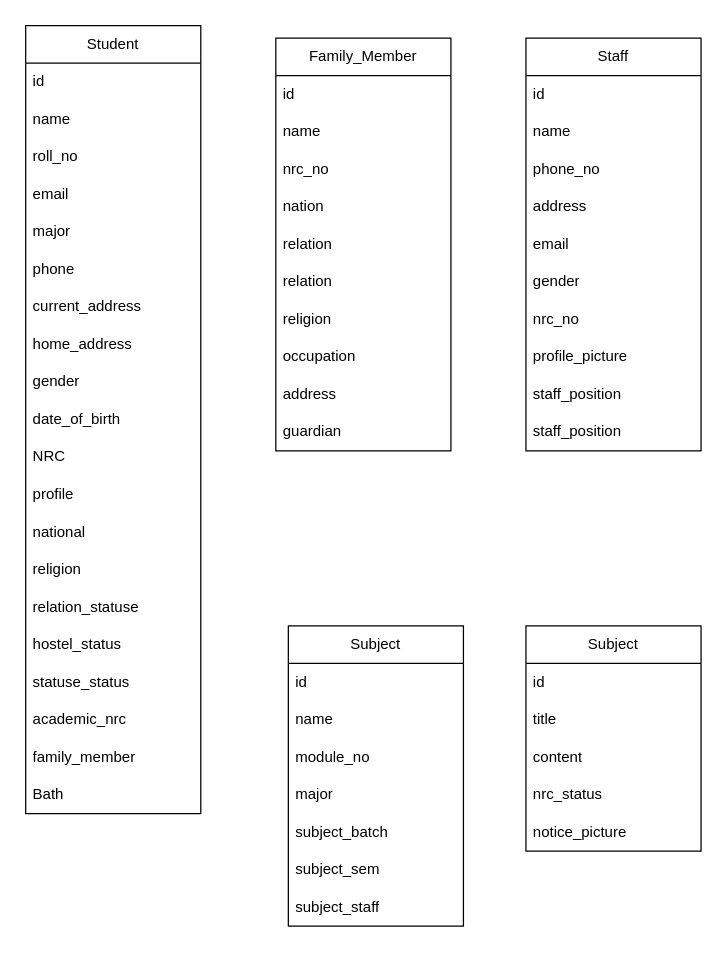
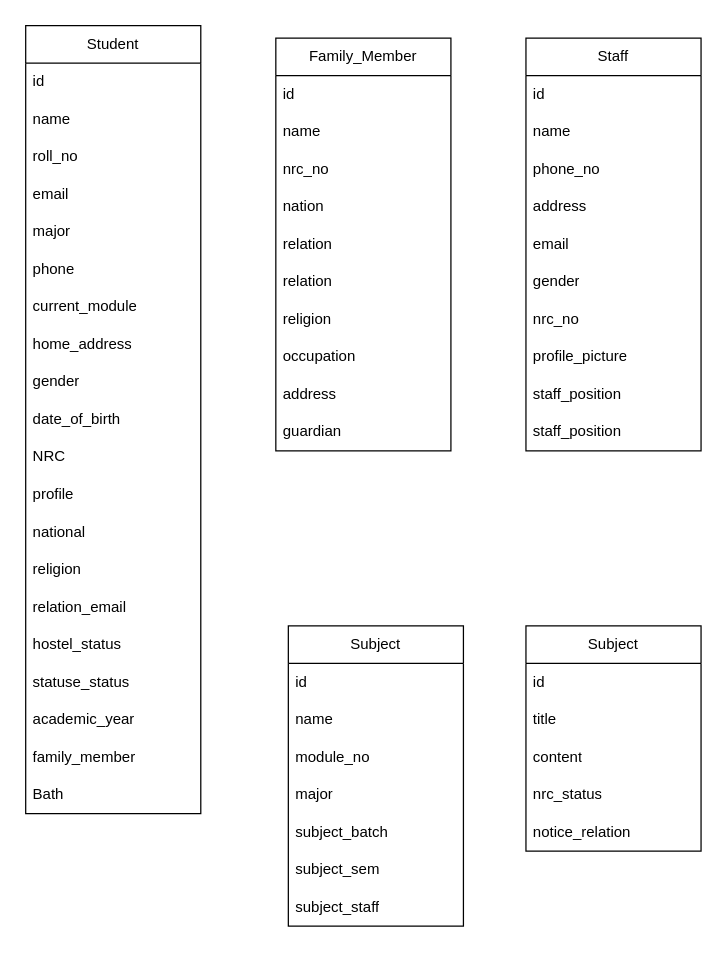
node "current_address": label "current_address" -> "current_module"
node "relation_statuse": label "relation_statuse" -> "relation_email"
node "academic_nrc": label "academic_nrc" -> "academic_year"
node "notice_picture": label "notice_picture" -> "notice_relation"
